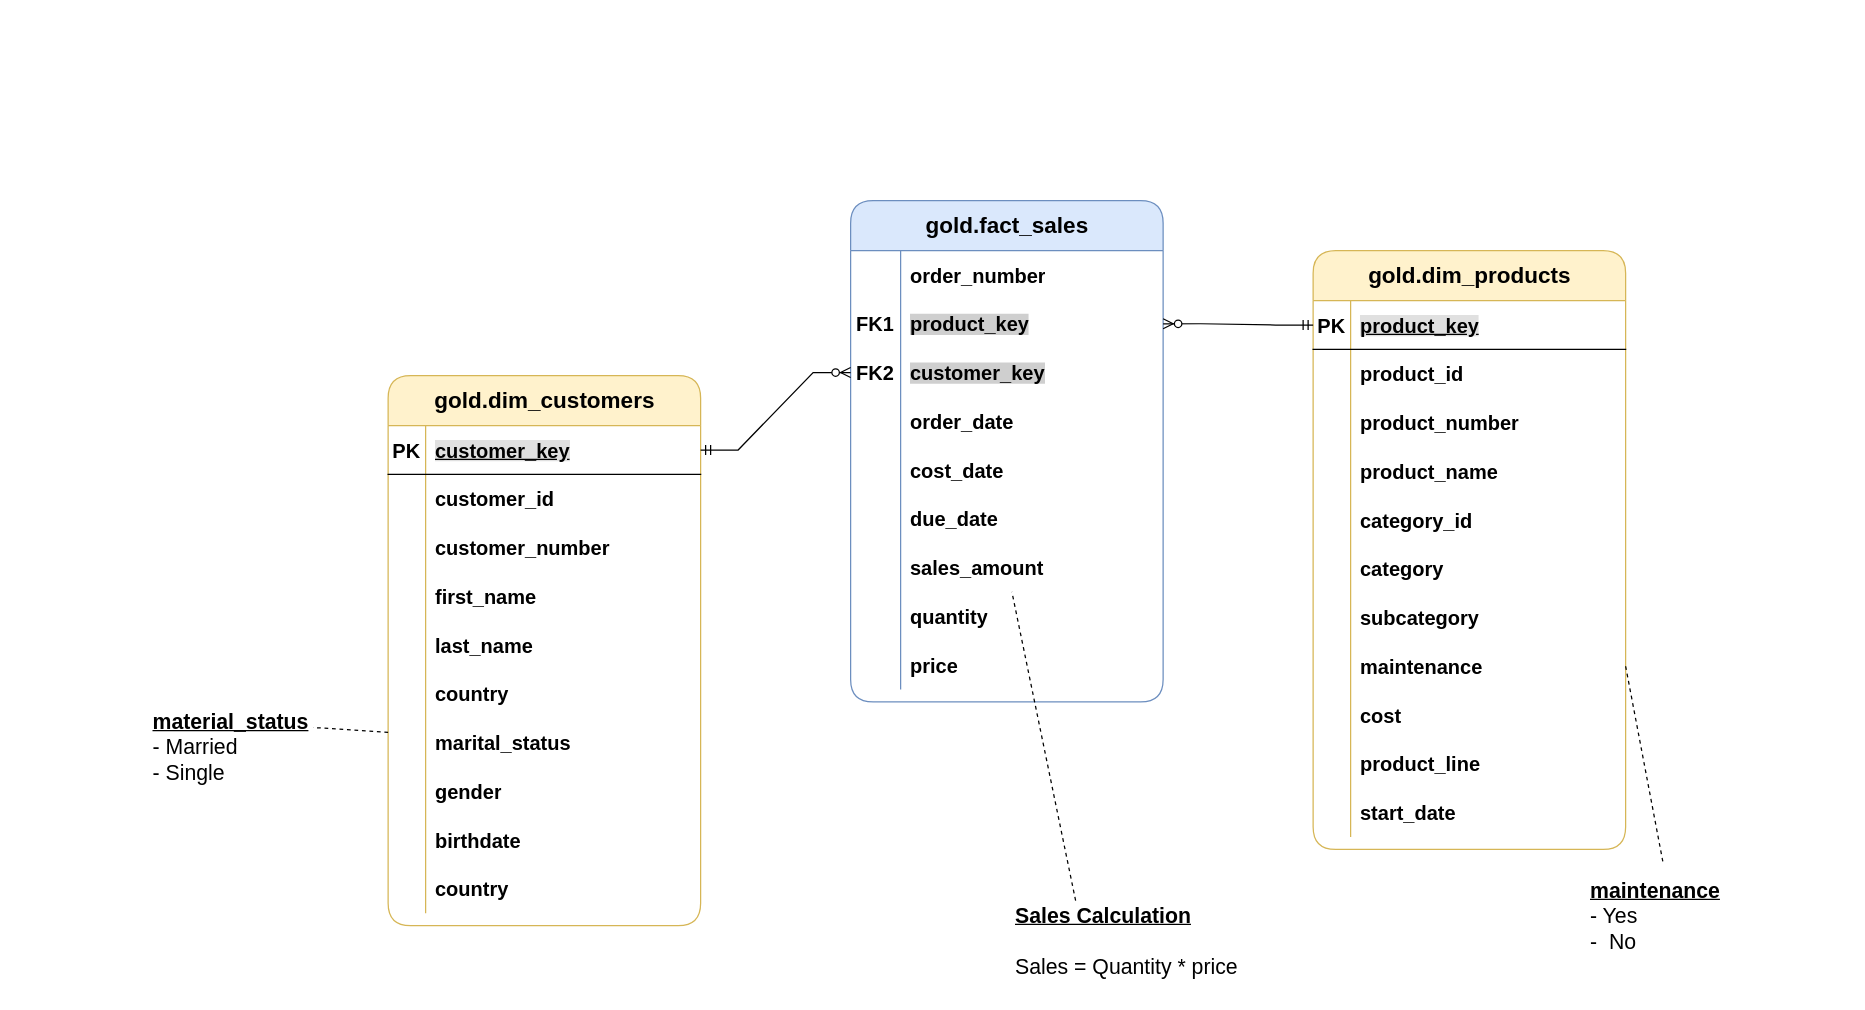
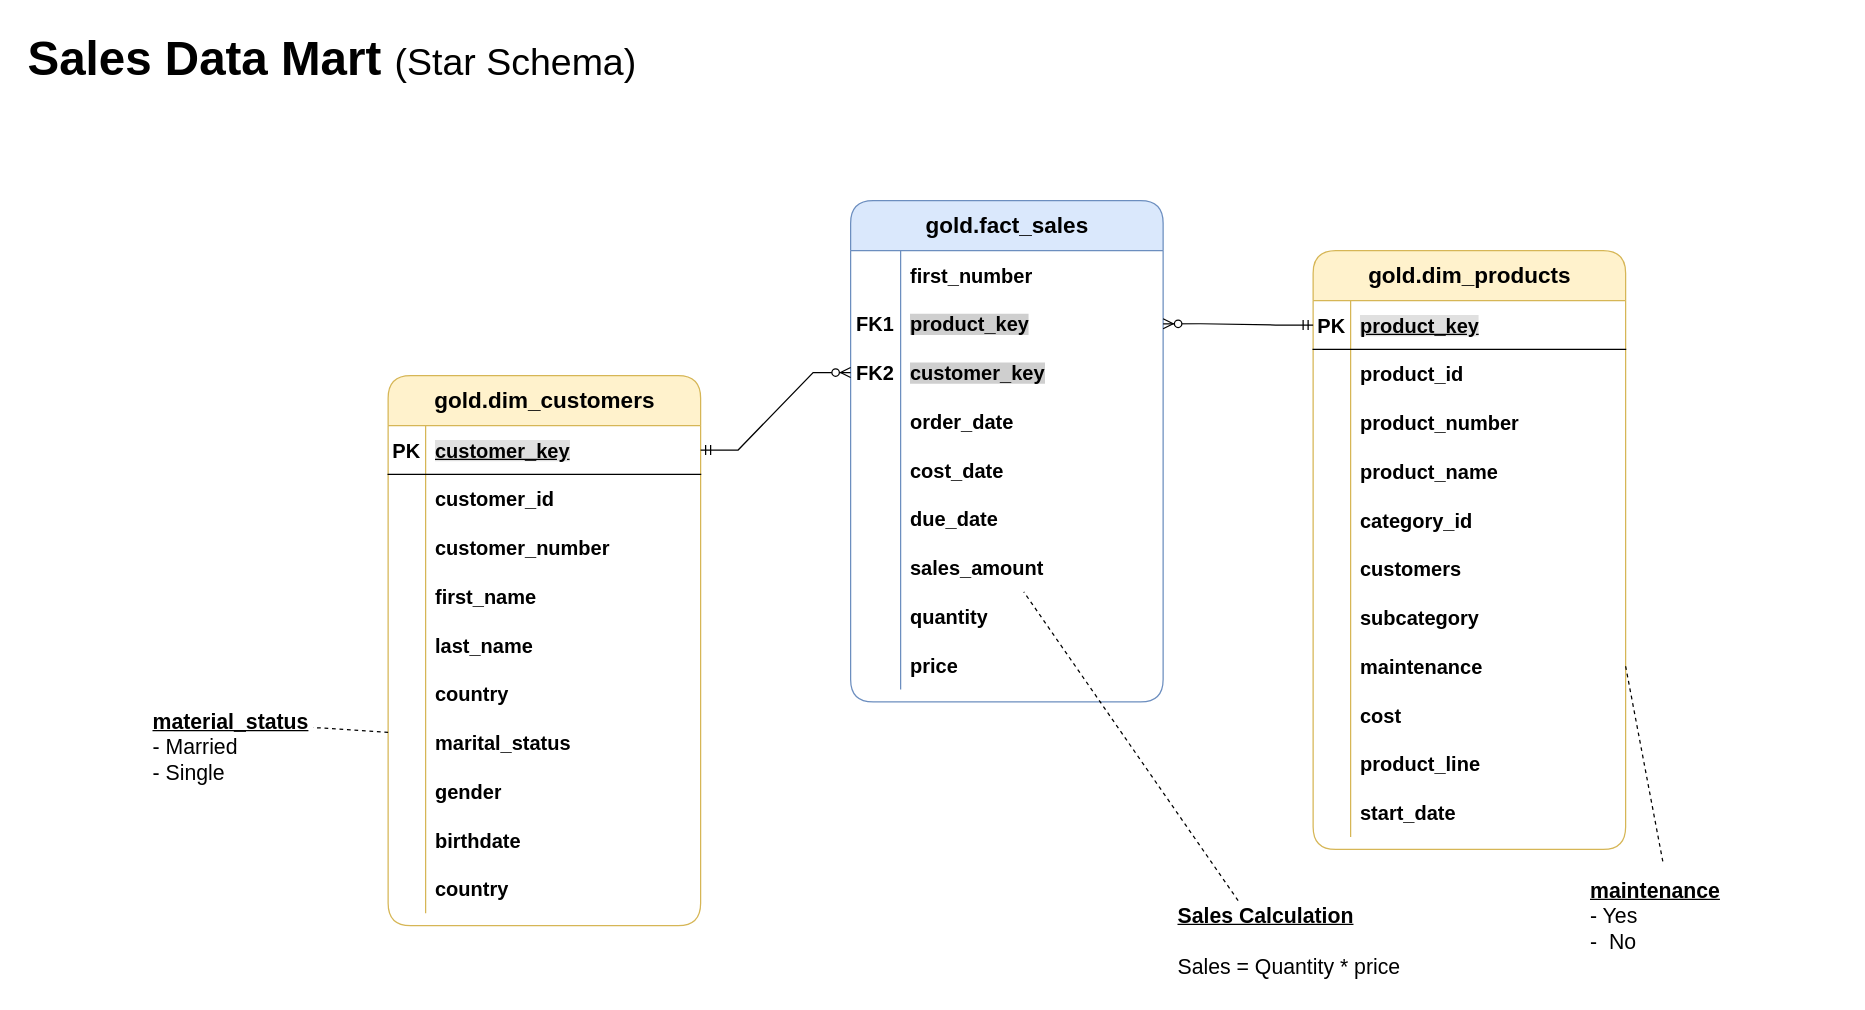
node "Sales Data Mart (Star Schema)": added
node "order_number": label "order_number" -> "first_number"
node "category": label "category" -> "customers"
node "Sales Calculation Sales = Quantity * price": moved (1138, 942) -> (1301, 942)
